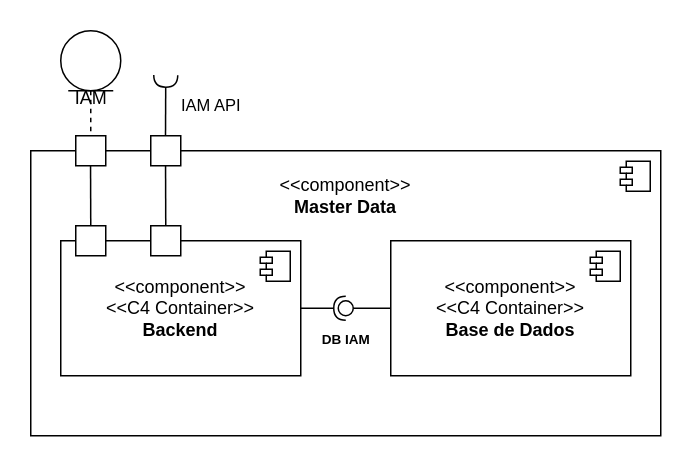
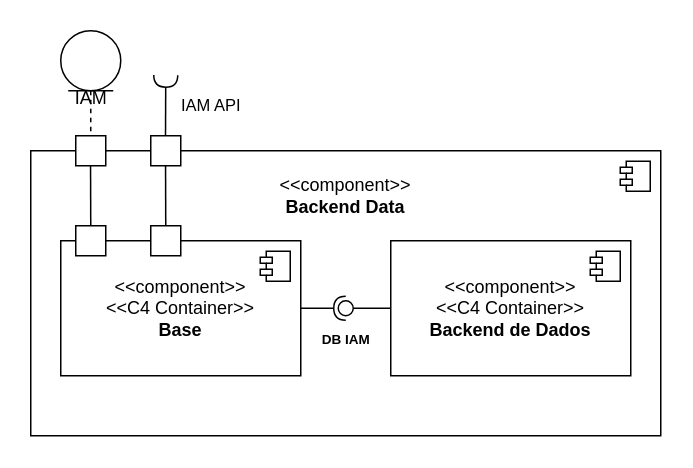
node "<<component>> Master Data": label "<<component>> Master Data" -> "<<component>> Backend Data"
node "<<component>> <<C4 Container>> Backend": label "<<component>> <<C4 Container>> Backend" -> "<<component>> <<C4 Container>> Base"
node "<<component>> <<C4 Container>> Base de Dados": label "<<component>> <<C4 Container>> Base de Dados" -> "<<component>> <<C4 Container>> Backend de Dados"
